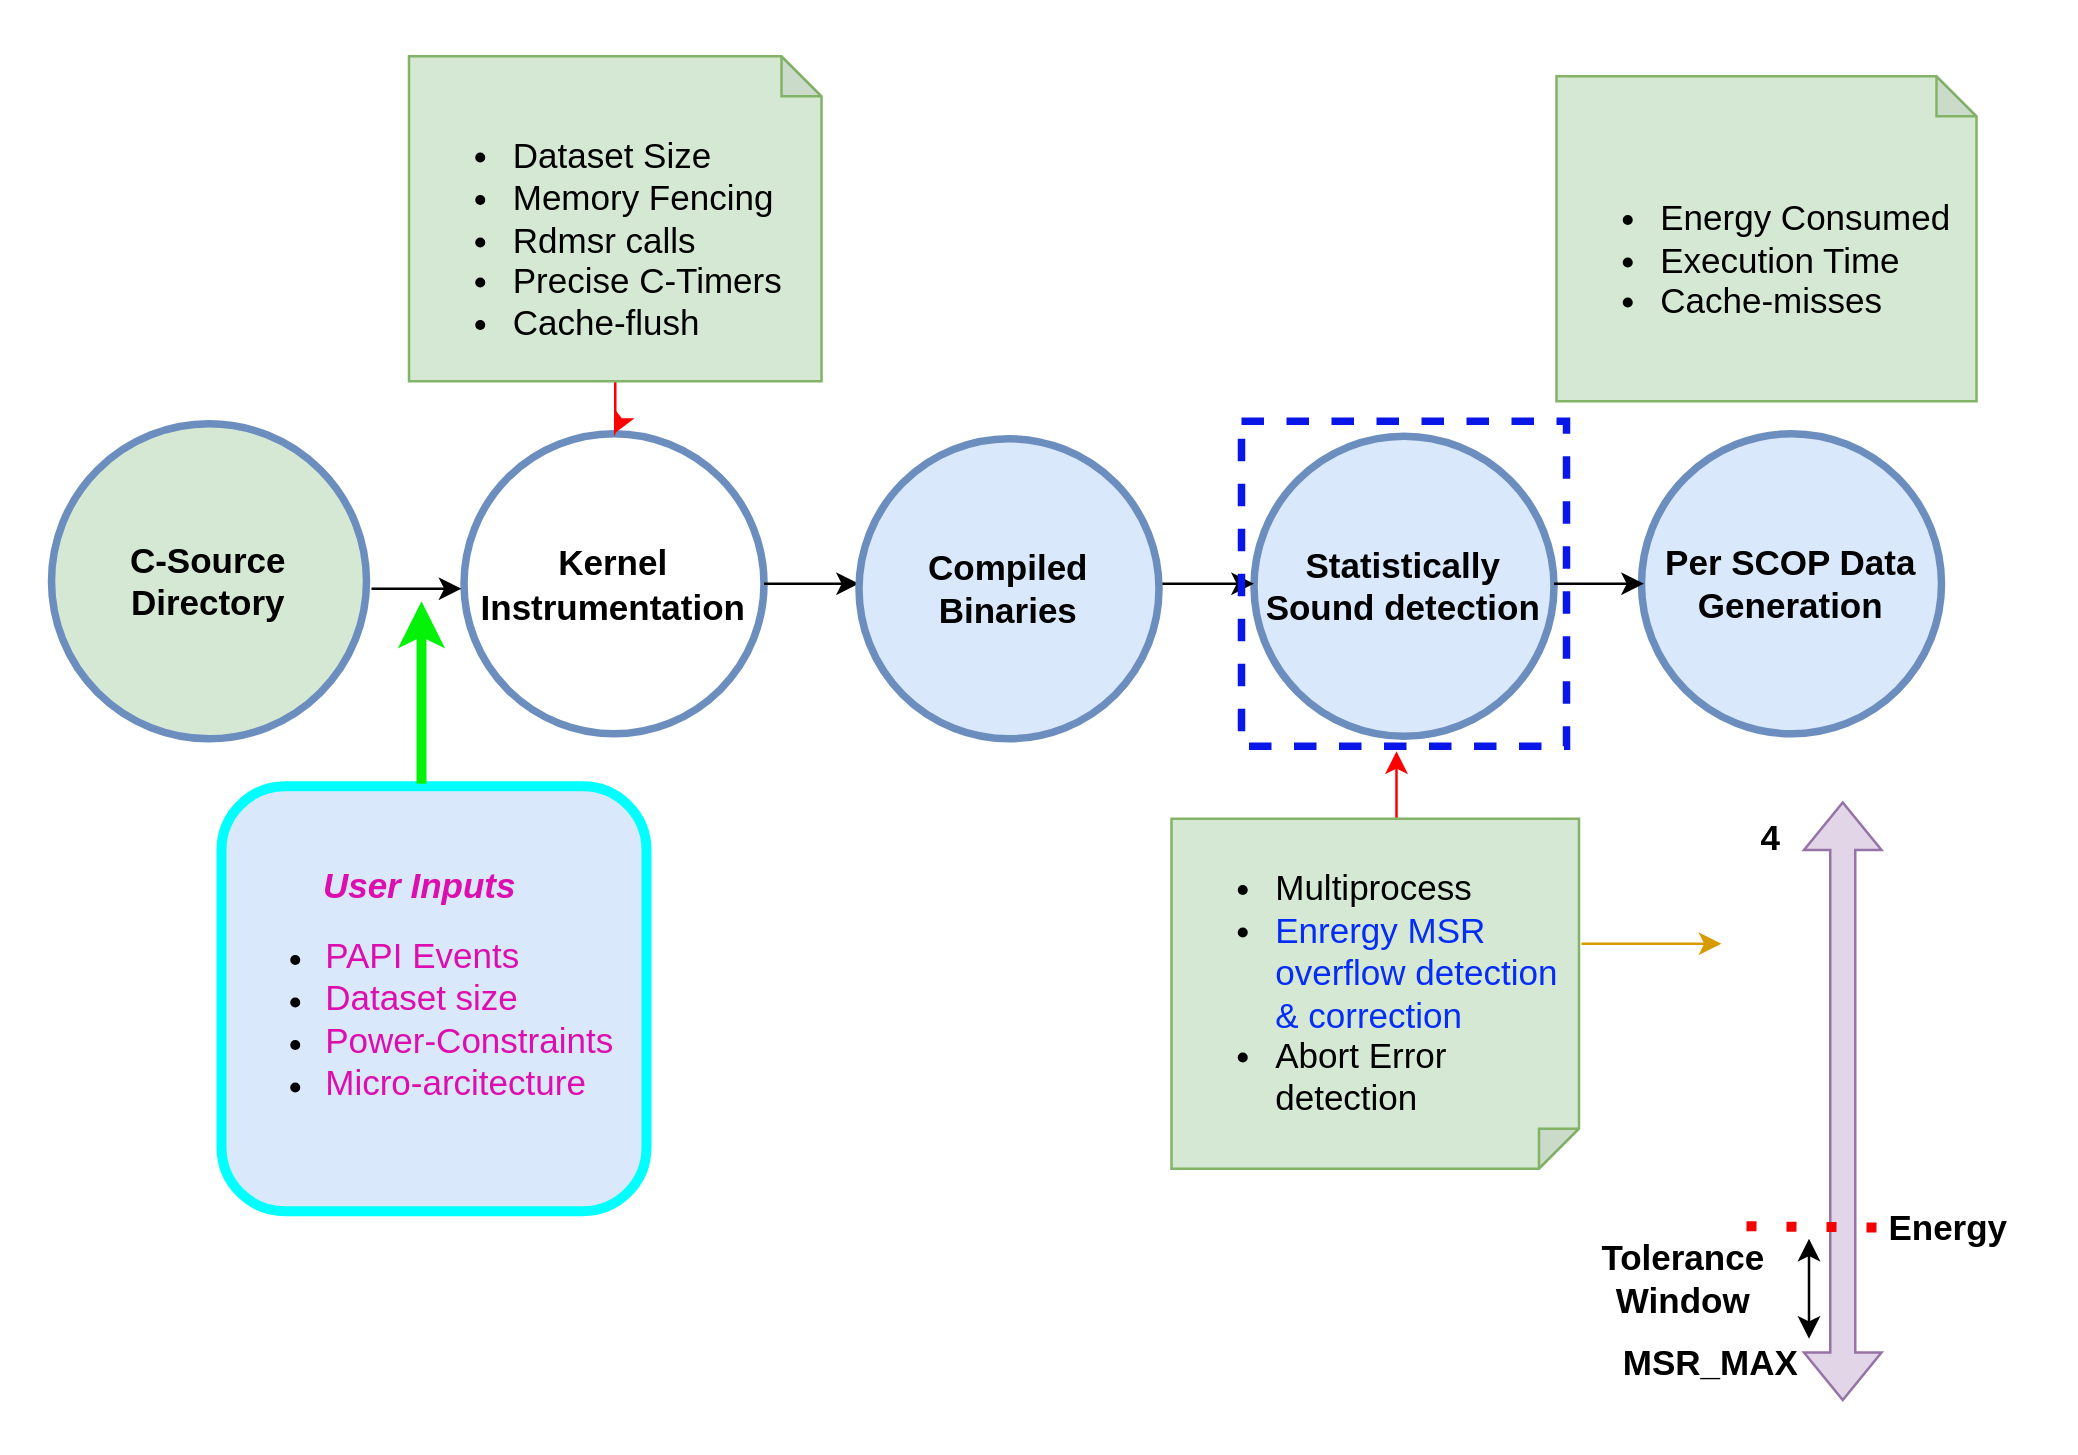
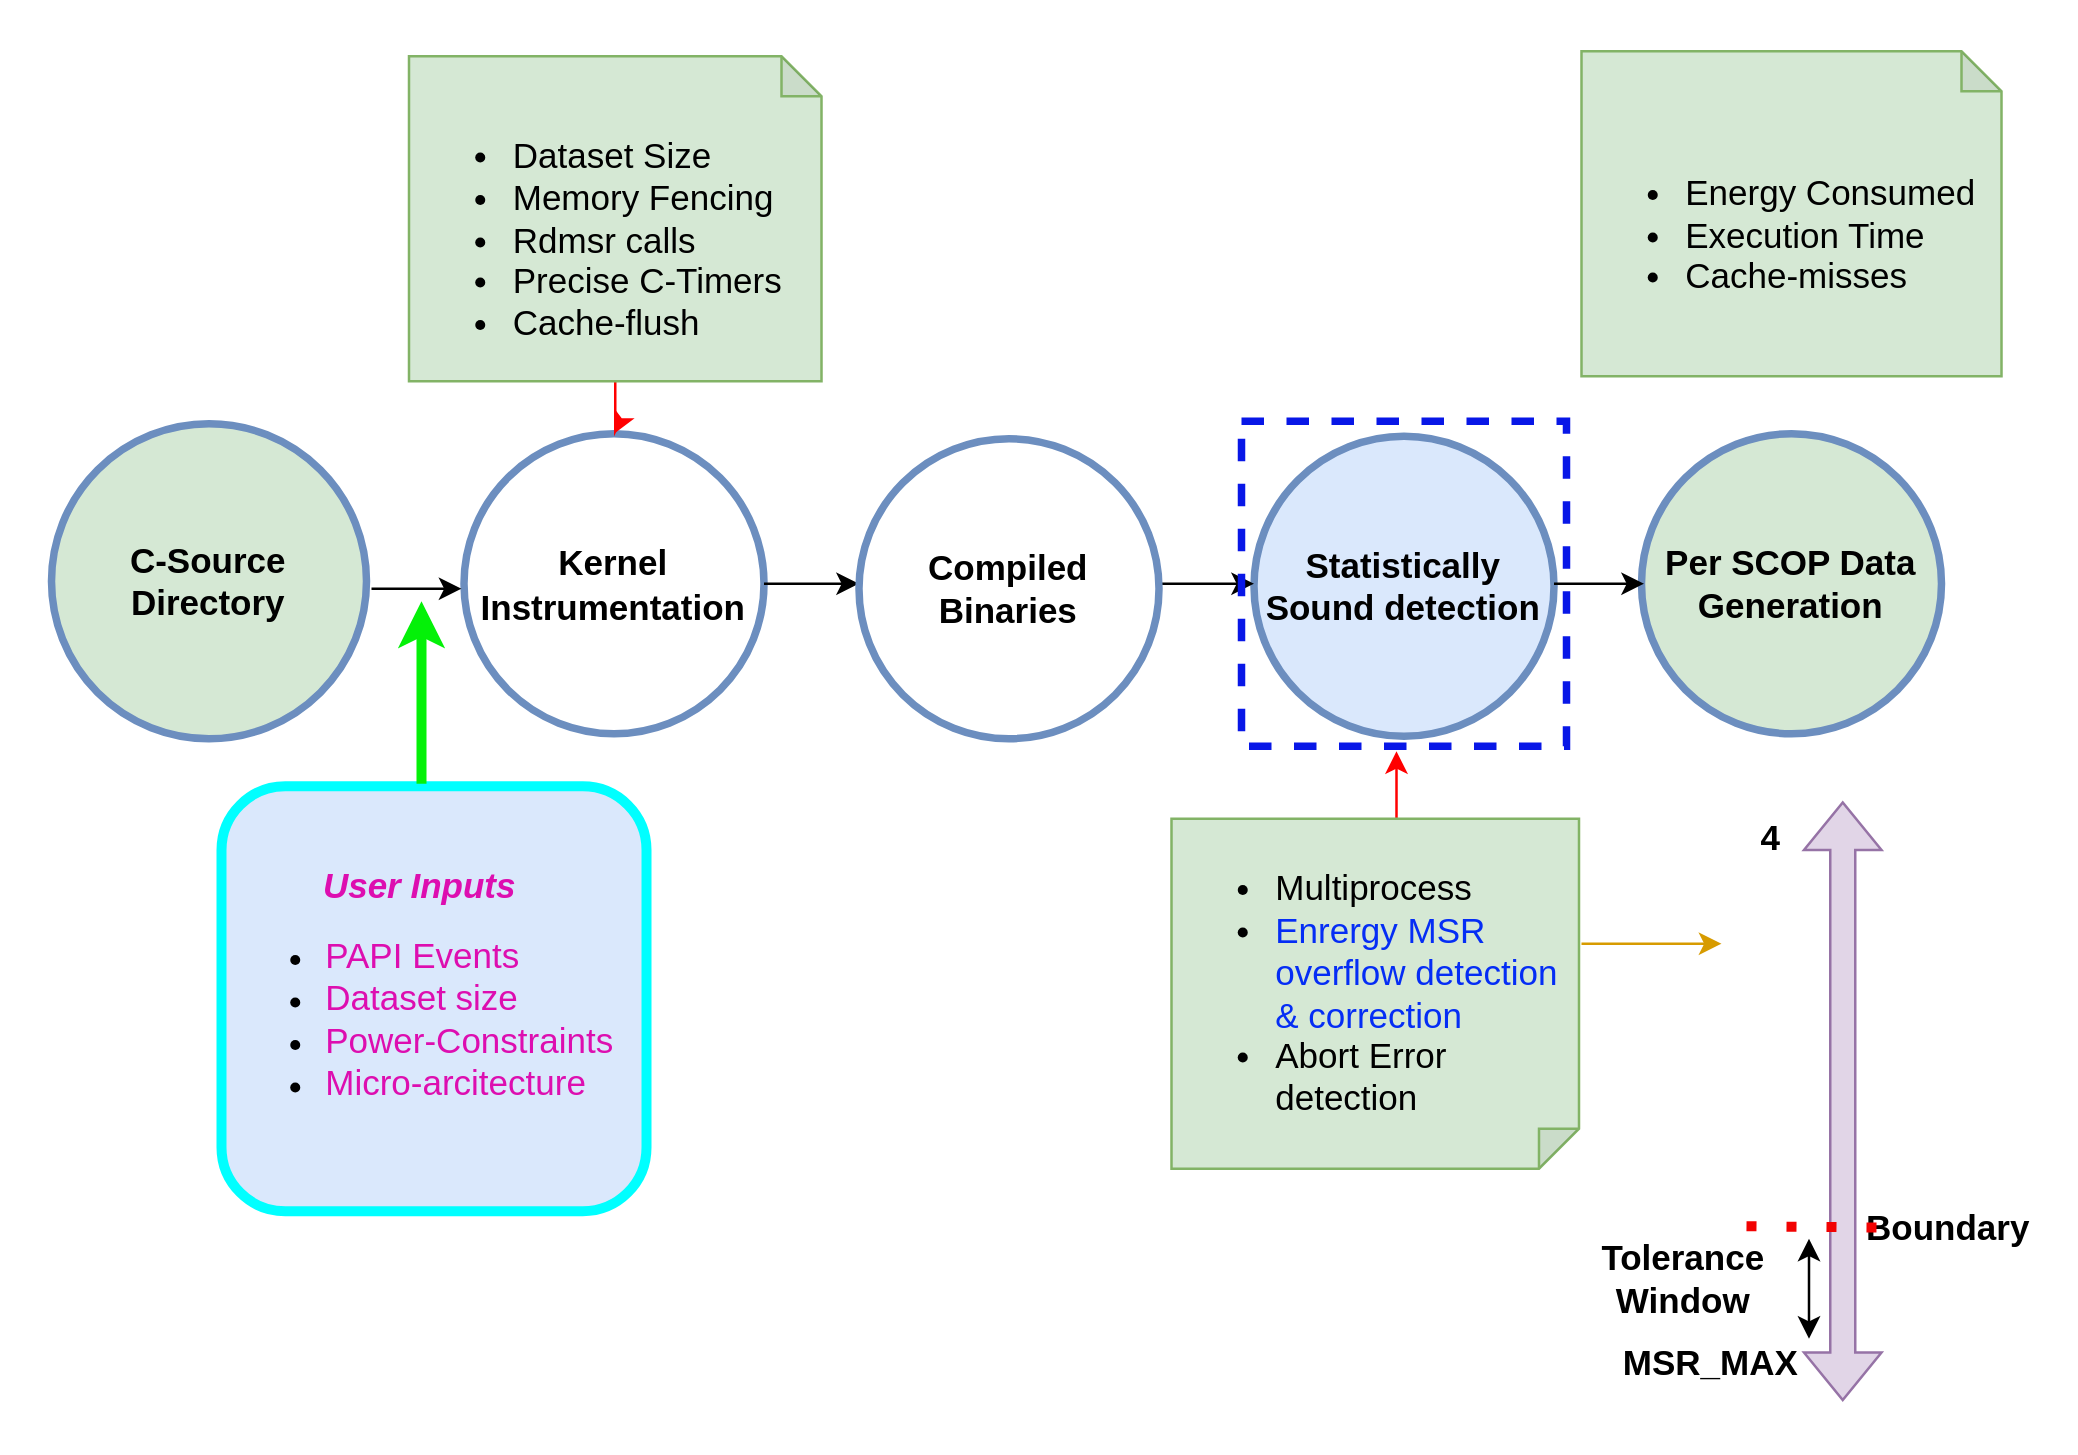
node "Energy Consumed Execution Time Cache-misses": moved (1766, 239) -> (1791, 214)
node "Per SCOP Data Generation": fillcolor #dae8fc -> #d5e8d4
node "Compiled Binaries": fillcolor #dae8fc -> #ffffff
node "Energy": label "Energy" -> "Boundary"
